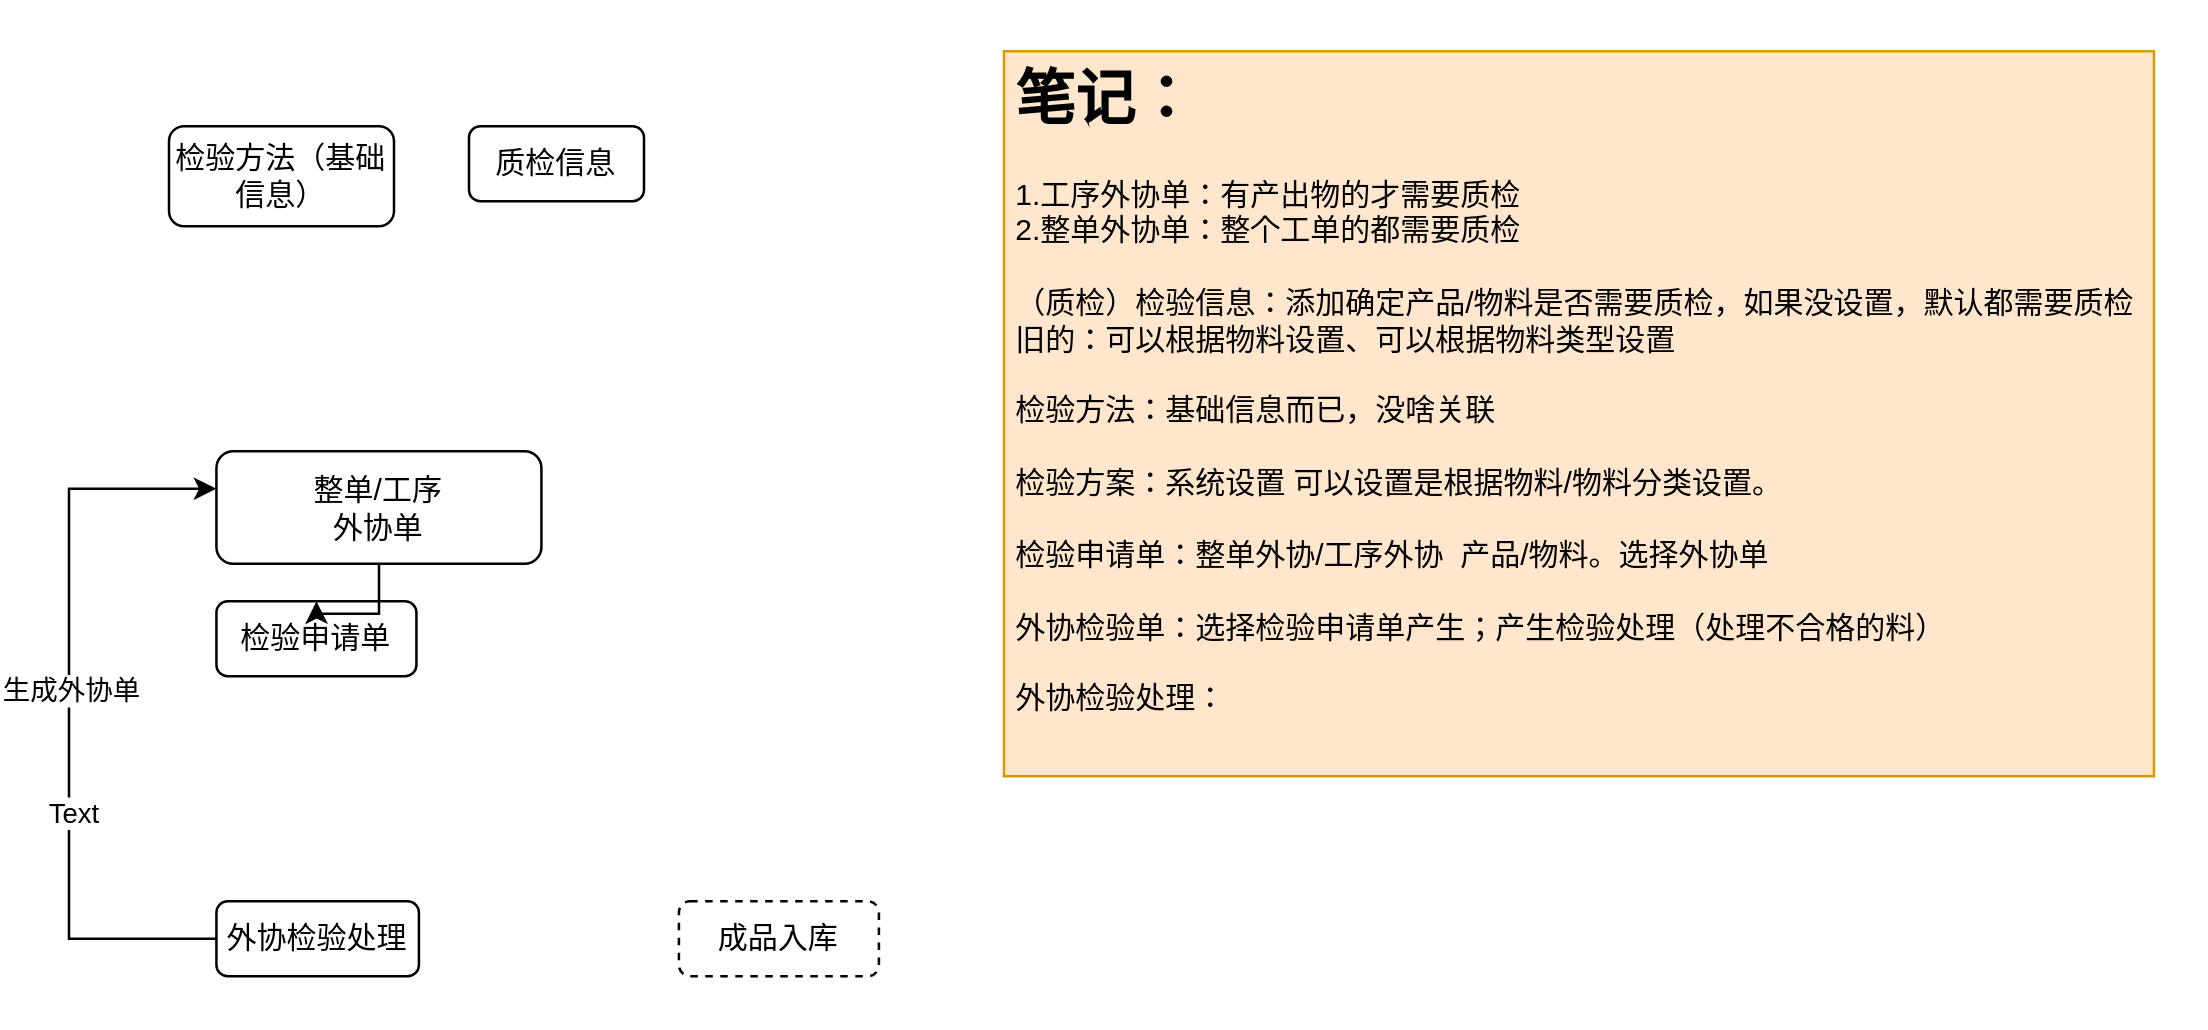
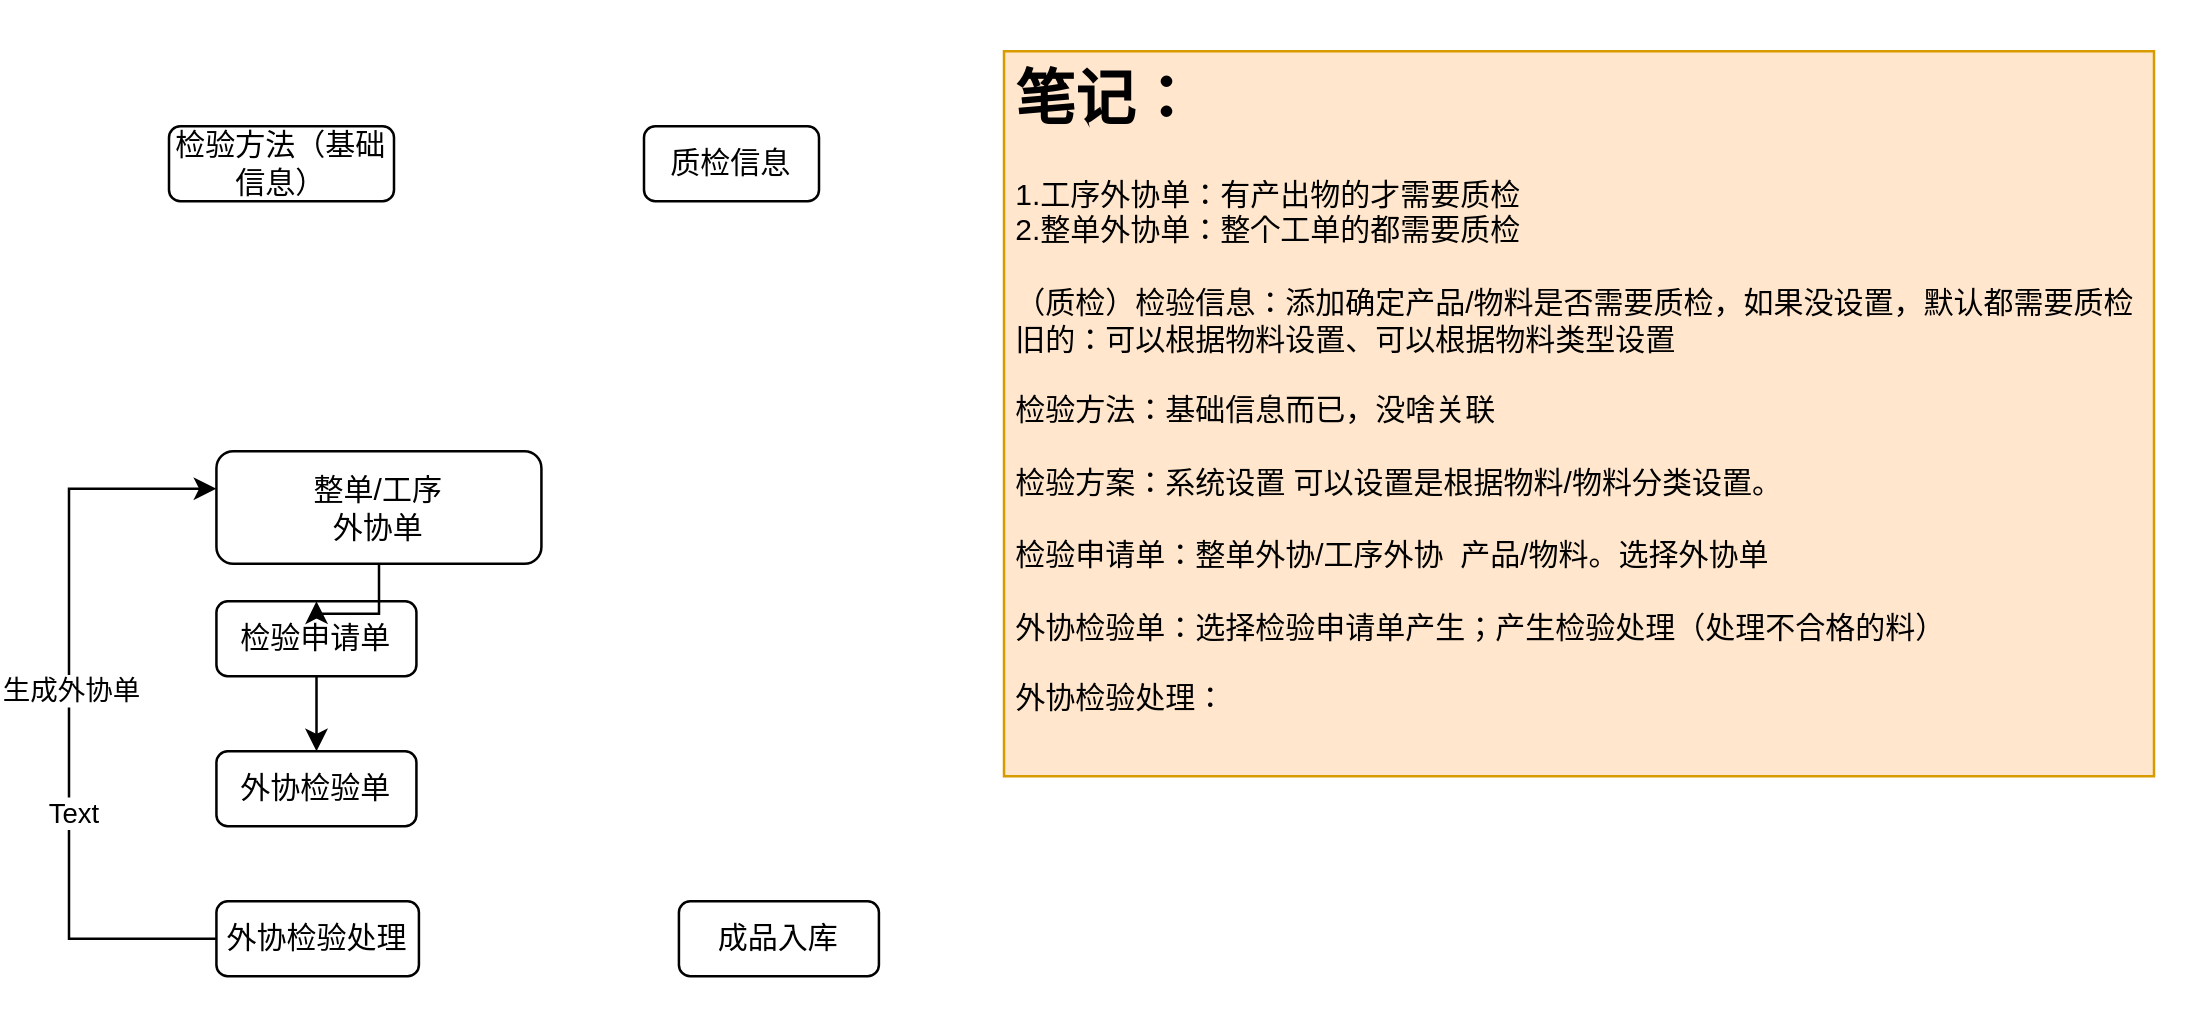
node "质检信息": moved (556, 164) -> (731, 164)
node "检验方法（基础信息）": size 225x100 -> 225x75
edge "检验申请单" -> "外协检验单": added
node "外协检验单": added
node "成品入库": style dashed -> solid
